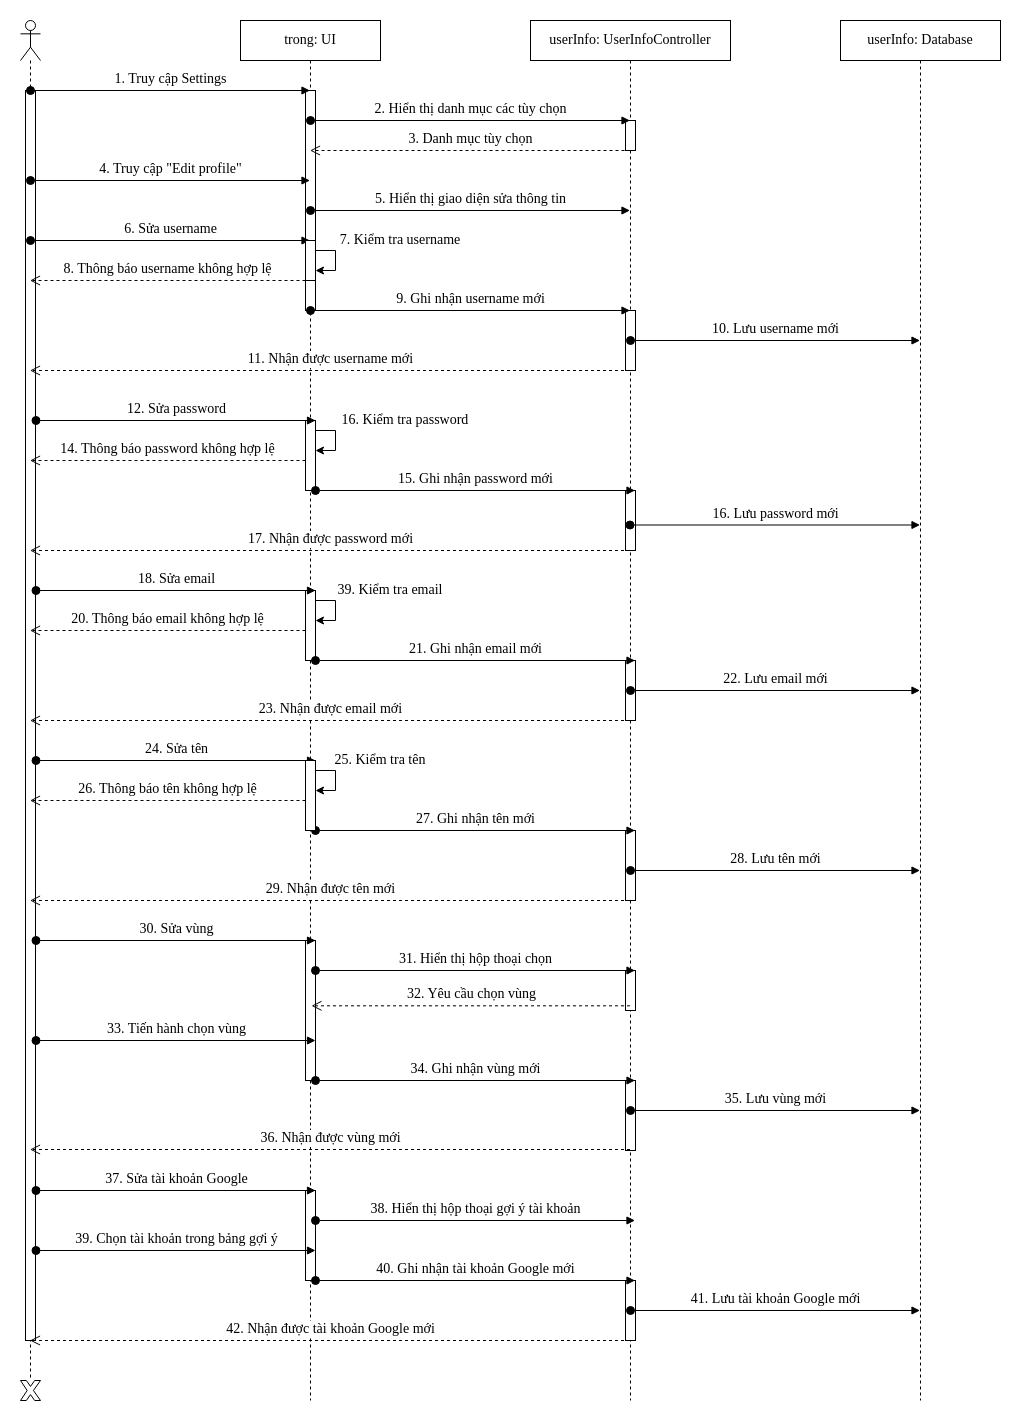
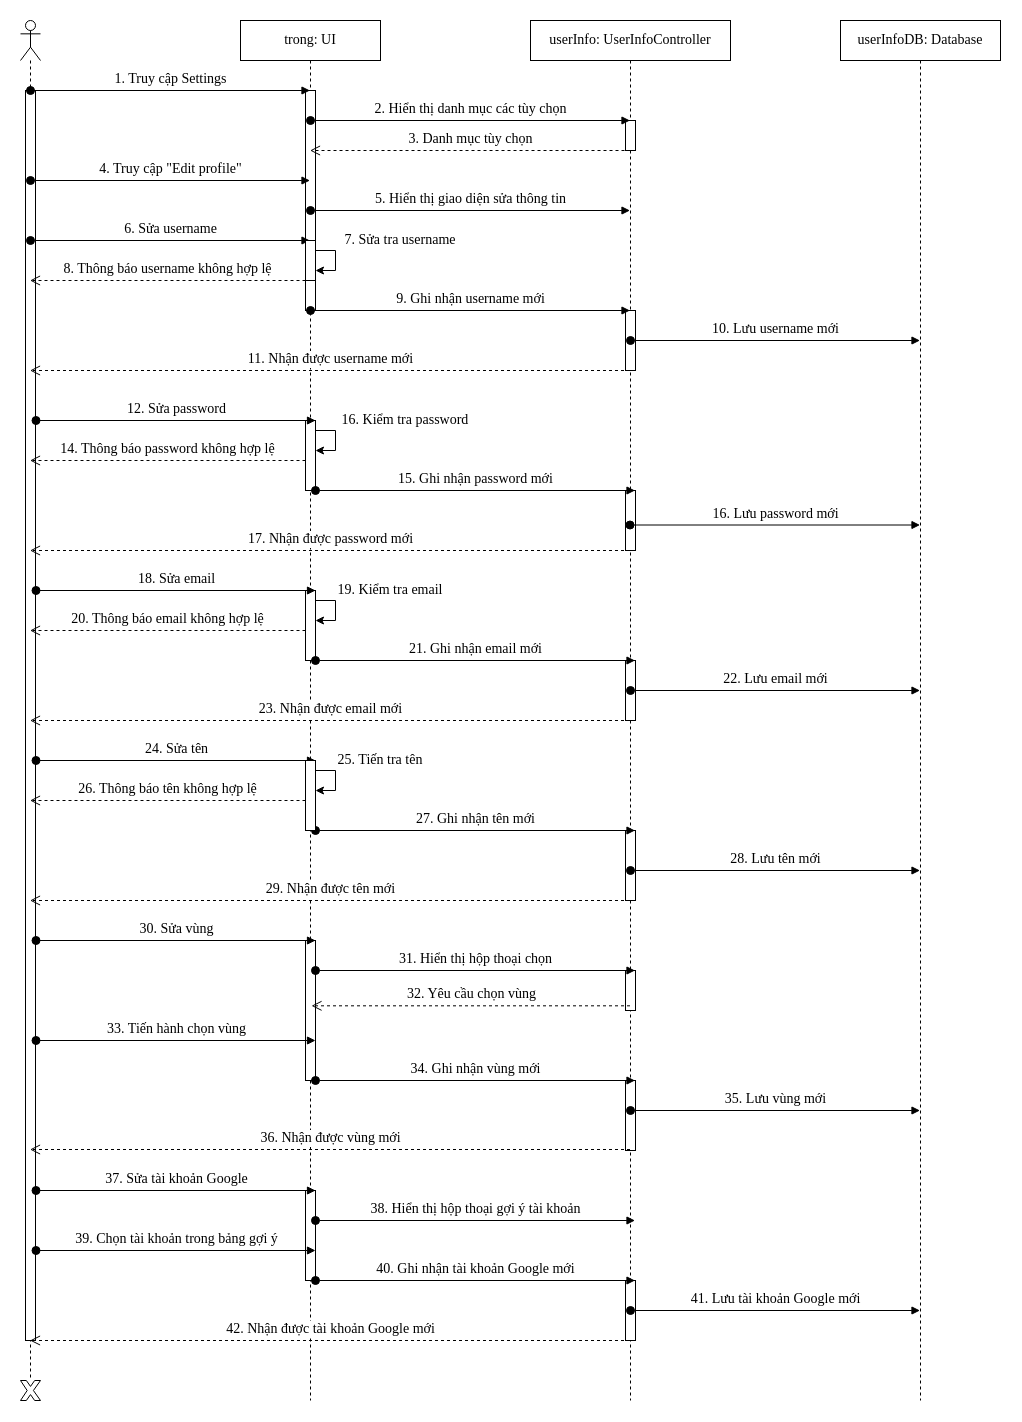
node "userInfo: Database": label "userInfo: Database" -> "userInfoDB: Database"
node "7. Kiểm tra username": label "7. Kiểm tra username" -> "7. Sửa tra username"
node "39. Kiểm tra email": label "39. Kiểm tra email" -> "19. Kiểm tra email"
node "25. Kiểm tra tên": label "25. Kiểm tra tên" -> "25. Tiến tra tên"
